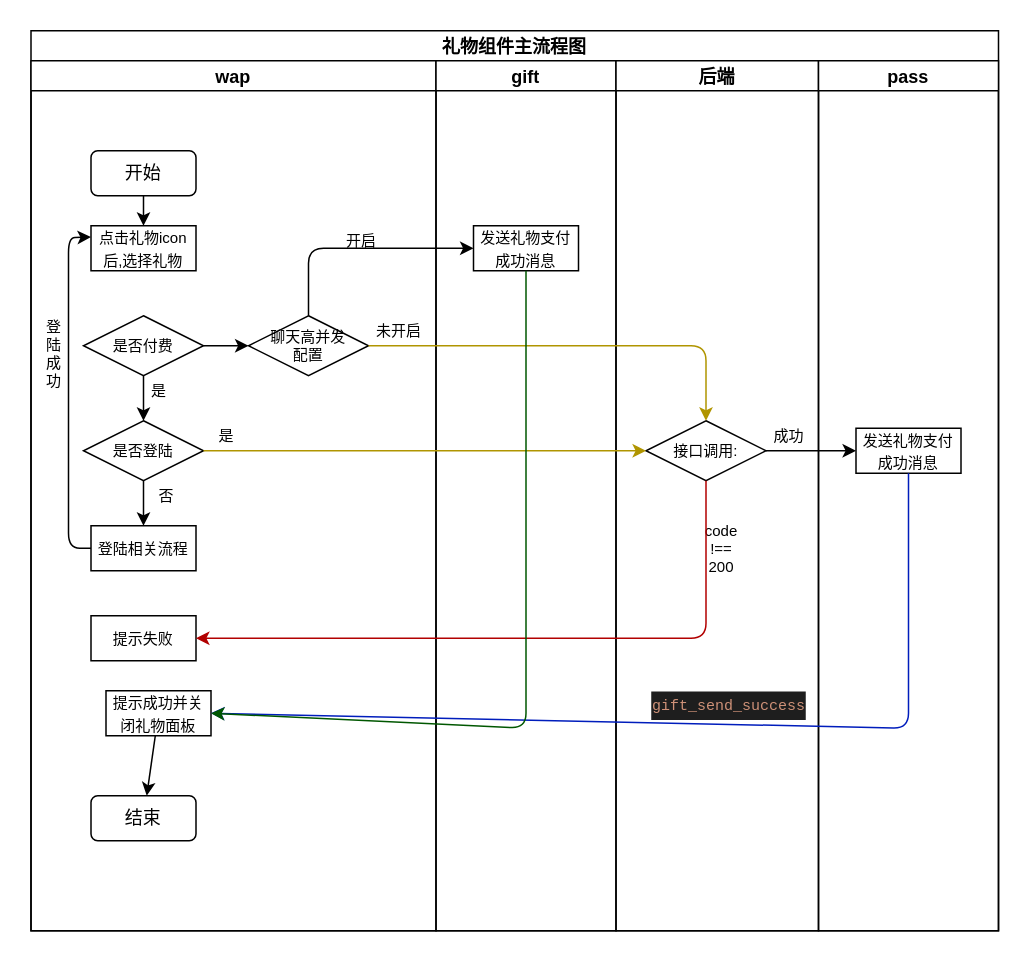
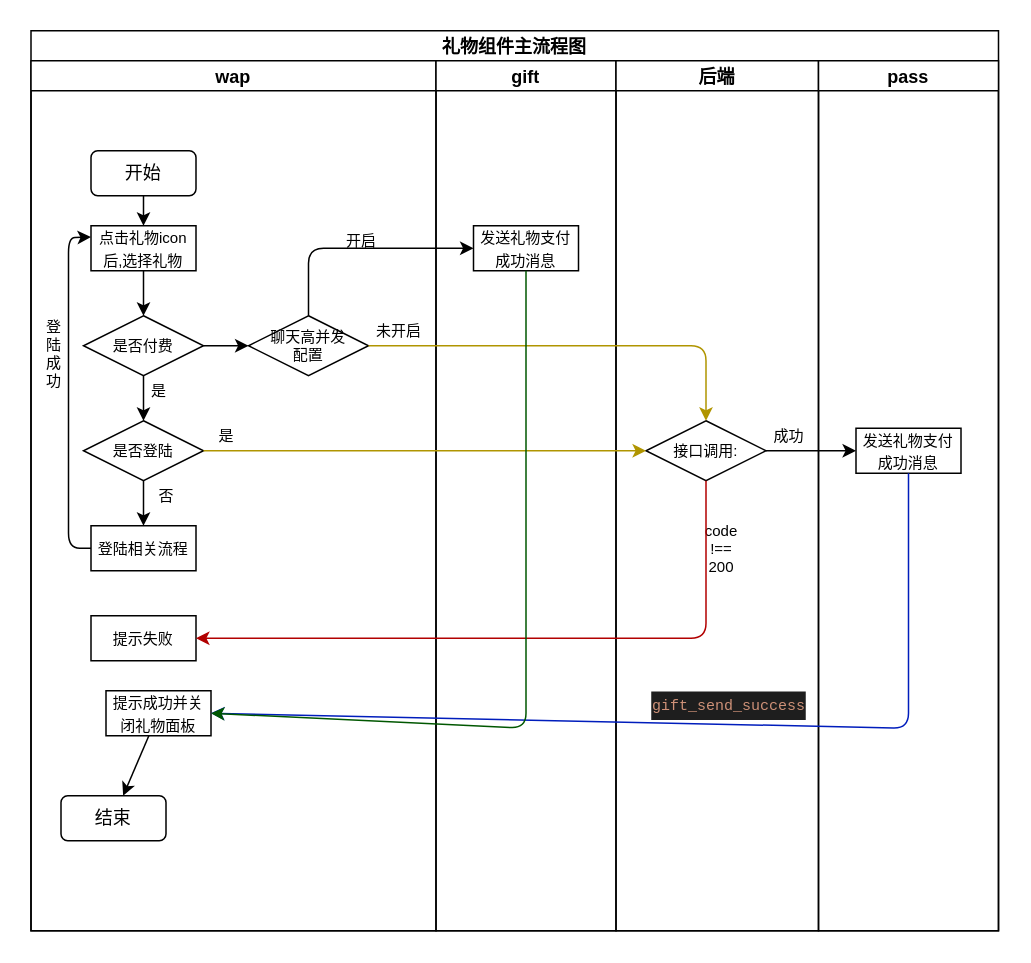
edge "点击礼物icon后,选择礼物" -> "是否付费": added
node "结束": moved (143, 818) -> (113, 818)
